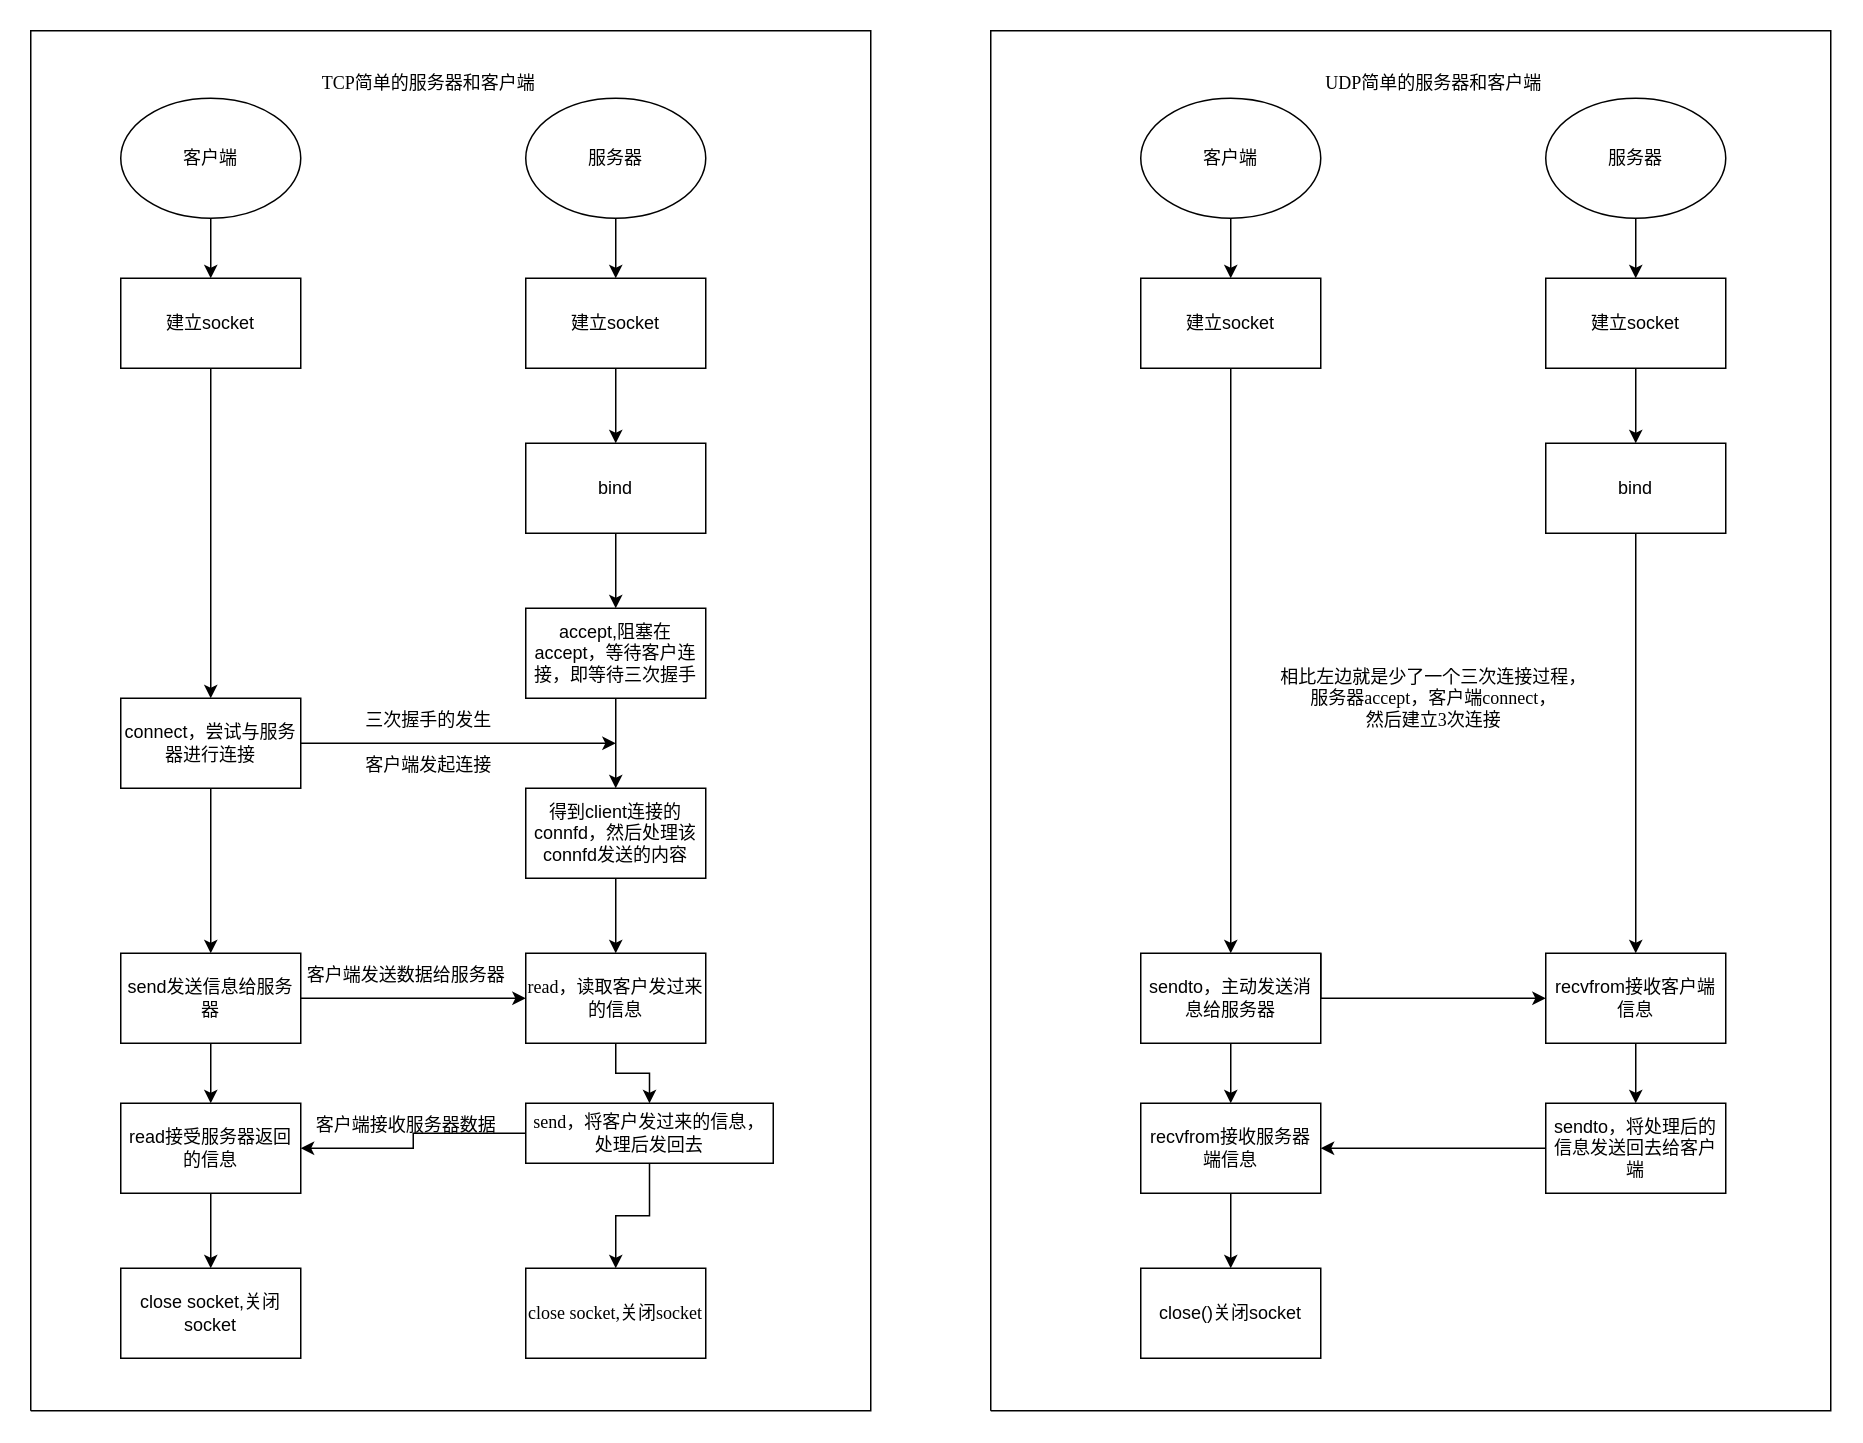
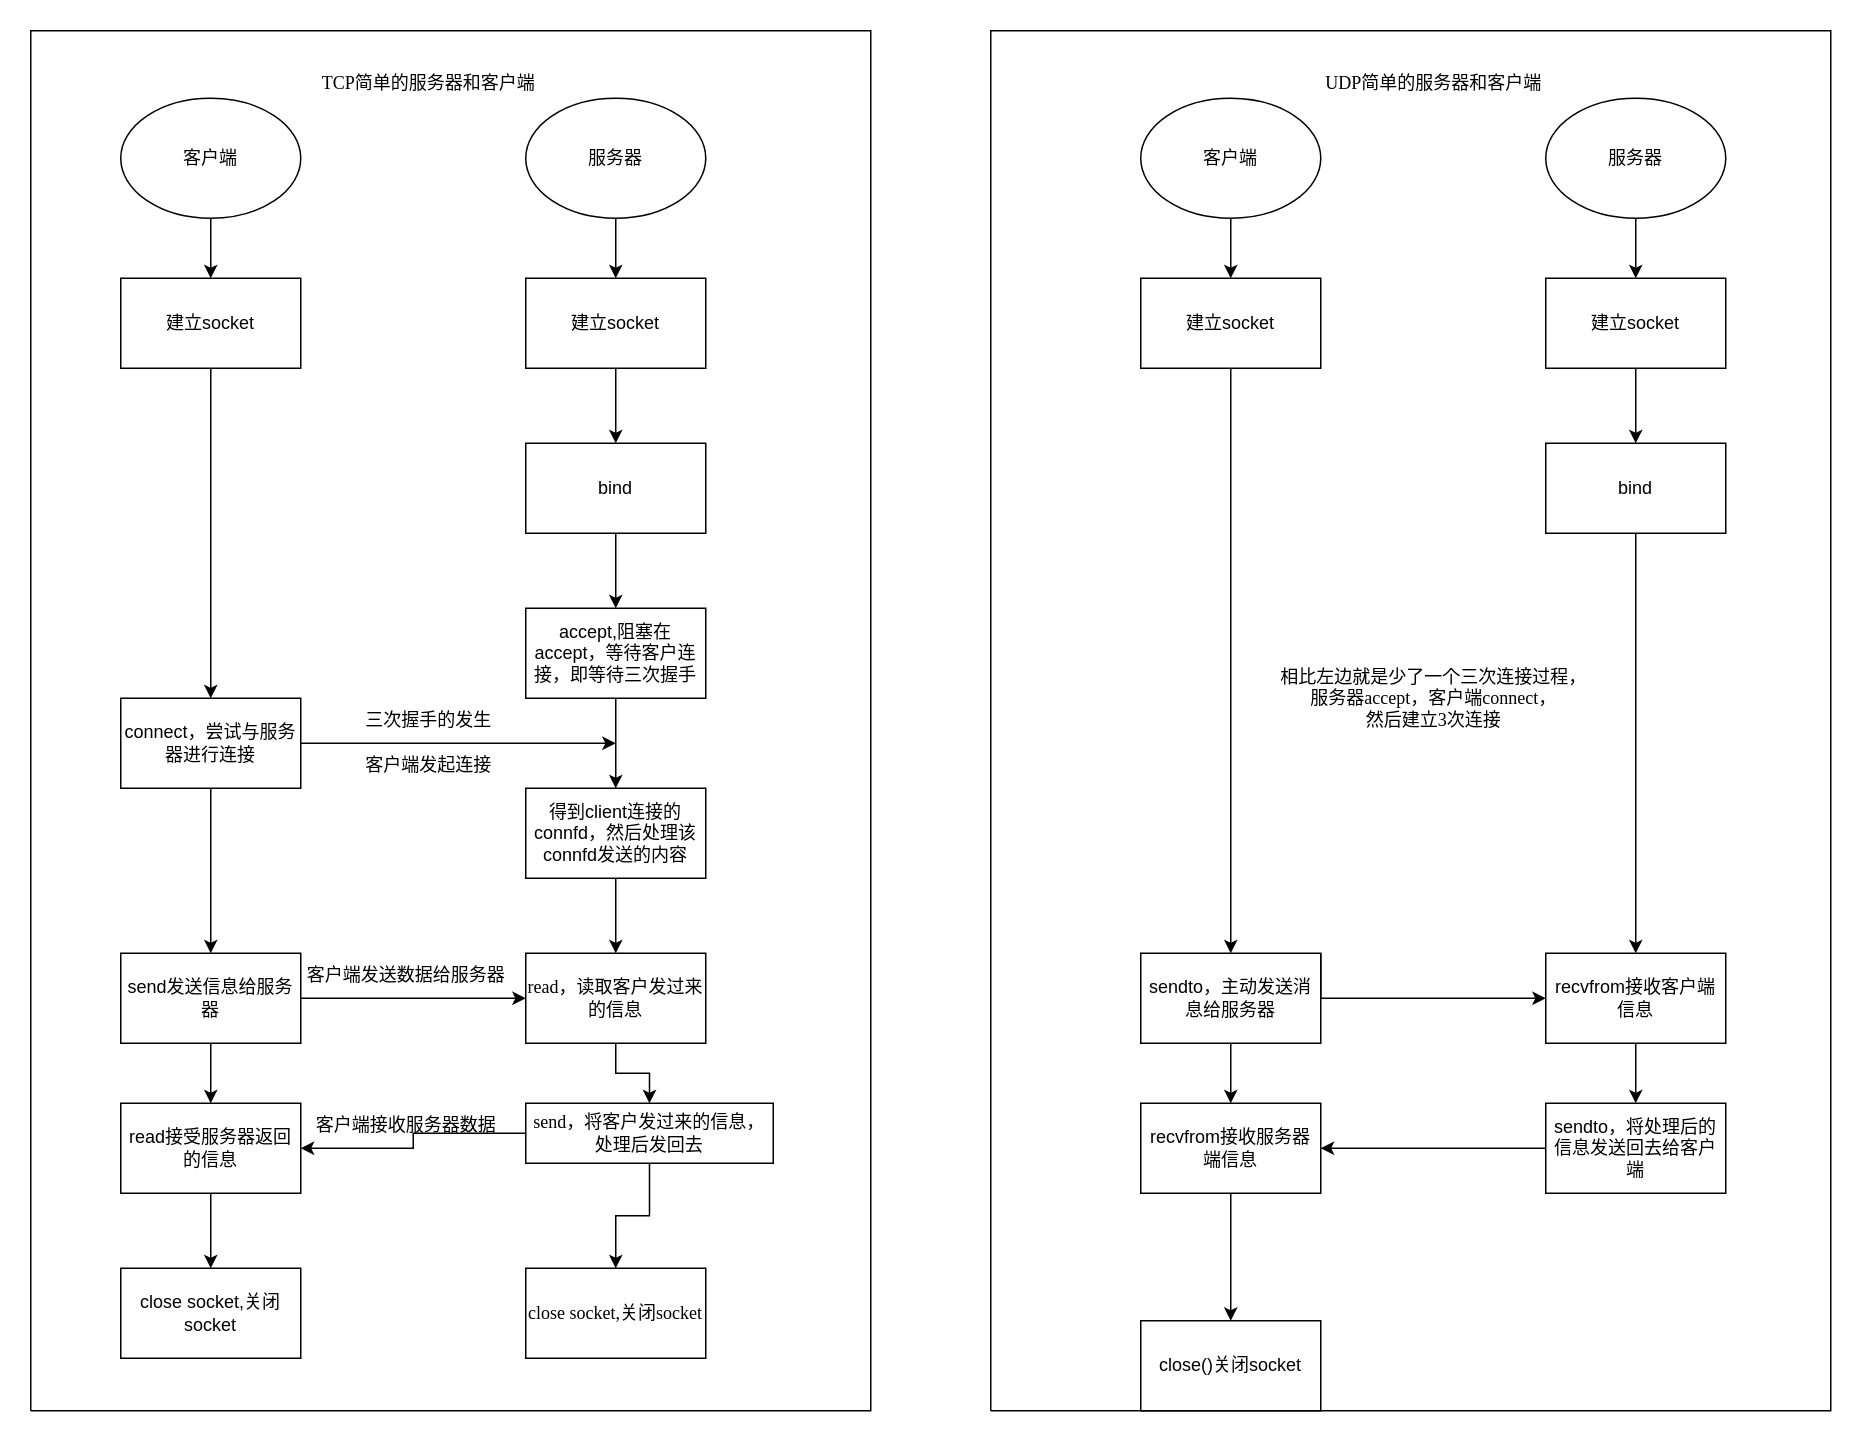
node "close()关闭socket": moved (1231, 1313) -> (1231, 1366)
